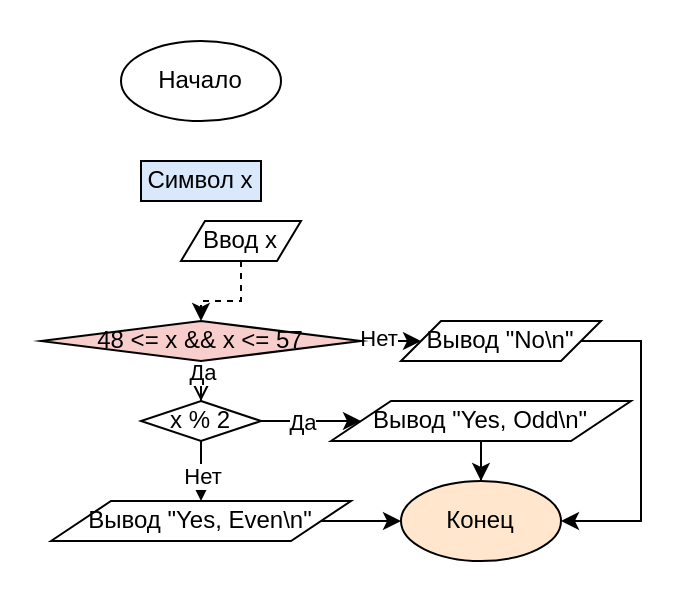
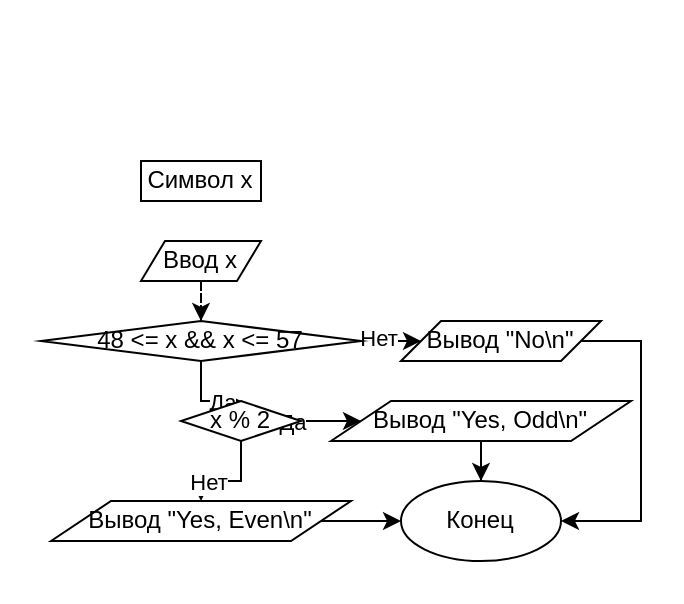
node "Начало": removed
node "Символ x": fillcolor #dae8fc -> #ffffff
node "Ввод x": moved (241, 241) -> (201, 261)
node "48 <= x && x <= 57": fillcolor #f8cecc -> #ffffff
node "x % 2": moved (201, 421) -> (241, 421)
node "Конец": fillcolor #ffe6cc -> #ffffff
